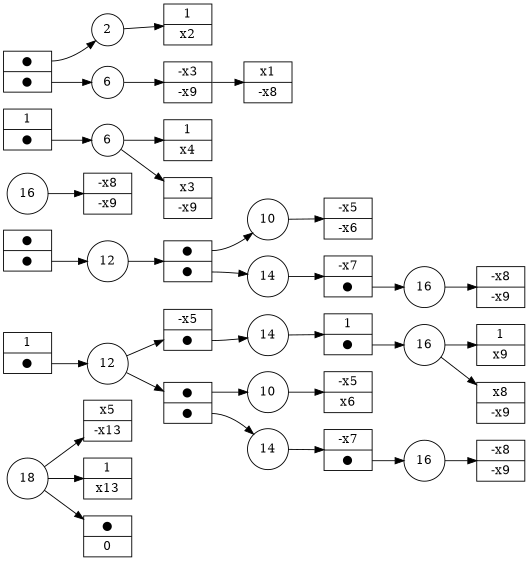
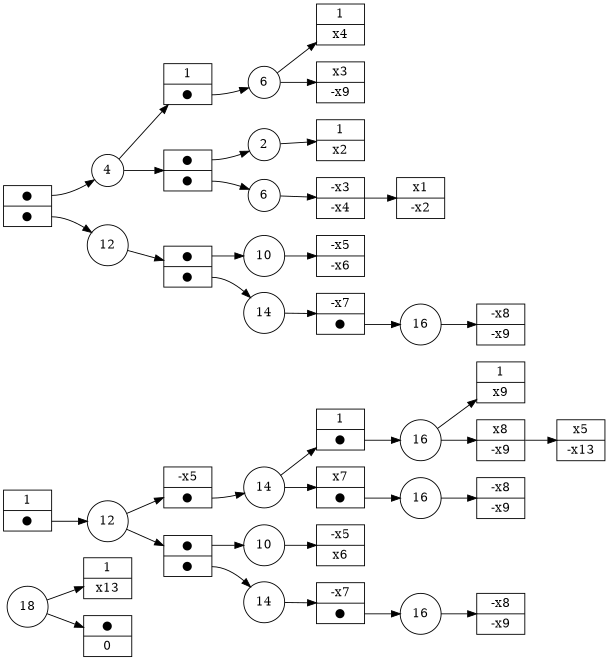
node "-x3": text "-x9" -> "-x4"
node "x1": text "-x8" -> "-x2"
node "4": added
edge "18" -> "x5": now "x8" -> "x5"
node "x7": added
